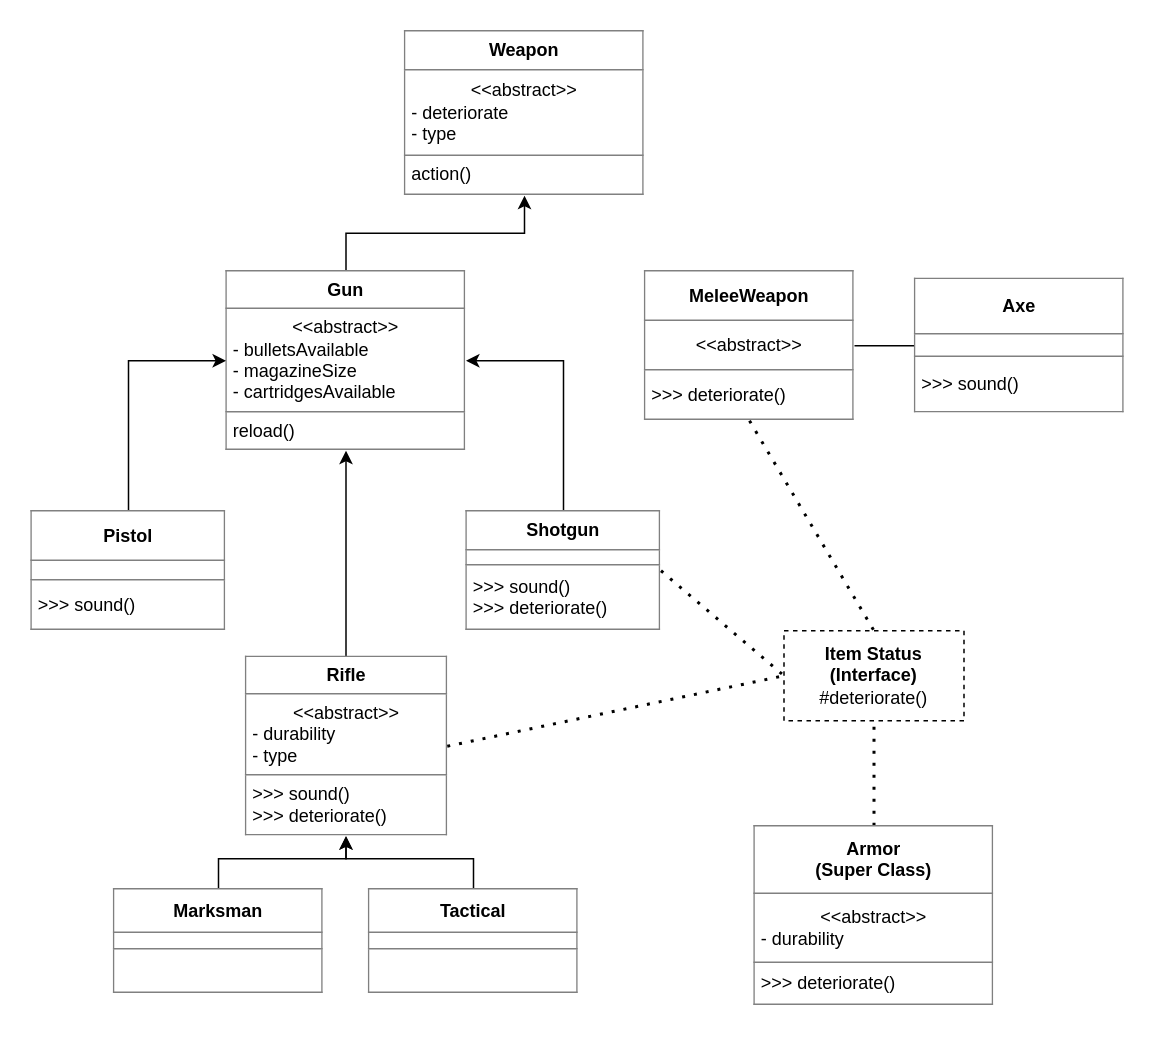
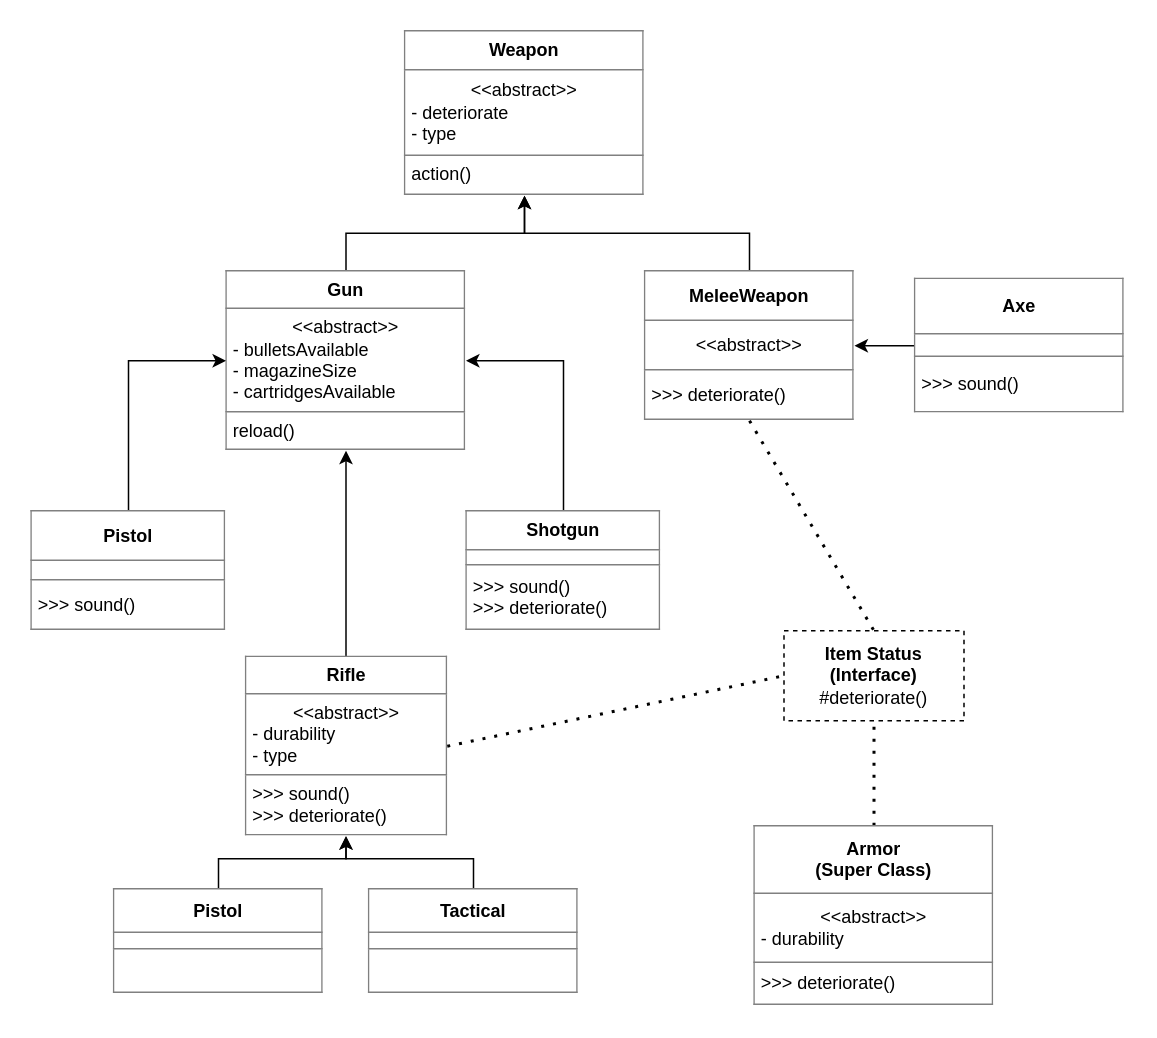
edge "MeleeWeapon <<abstract>> >>> deteriorate()" -> "Weapon <<abstract>> - deteriorate - type action()": added
edge "MeleeWeapon <<abstract>> >>> deteriorate()" -- "Axe >>> sound()": arrowhead none -> classic
edge "Shotgun >>> sound() >>> deteriorate()" -- "Item Status (Interface) #deteriorate()": removed
node "Marksman": label "Marksman" -> "Pistol"
